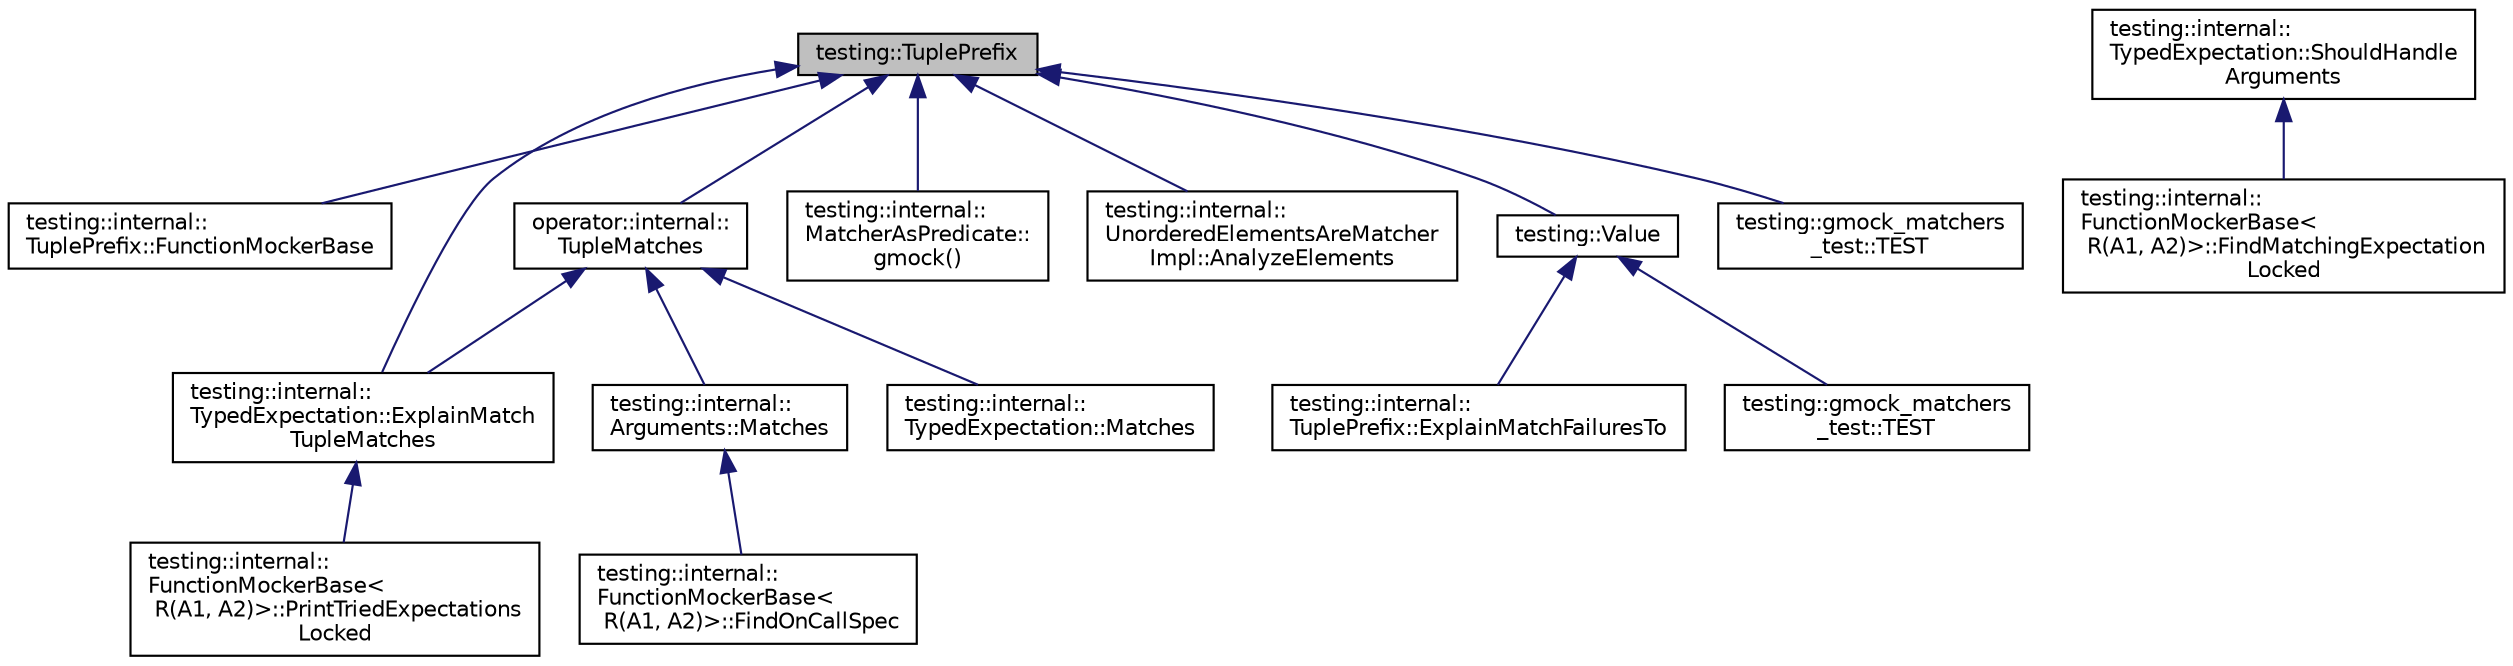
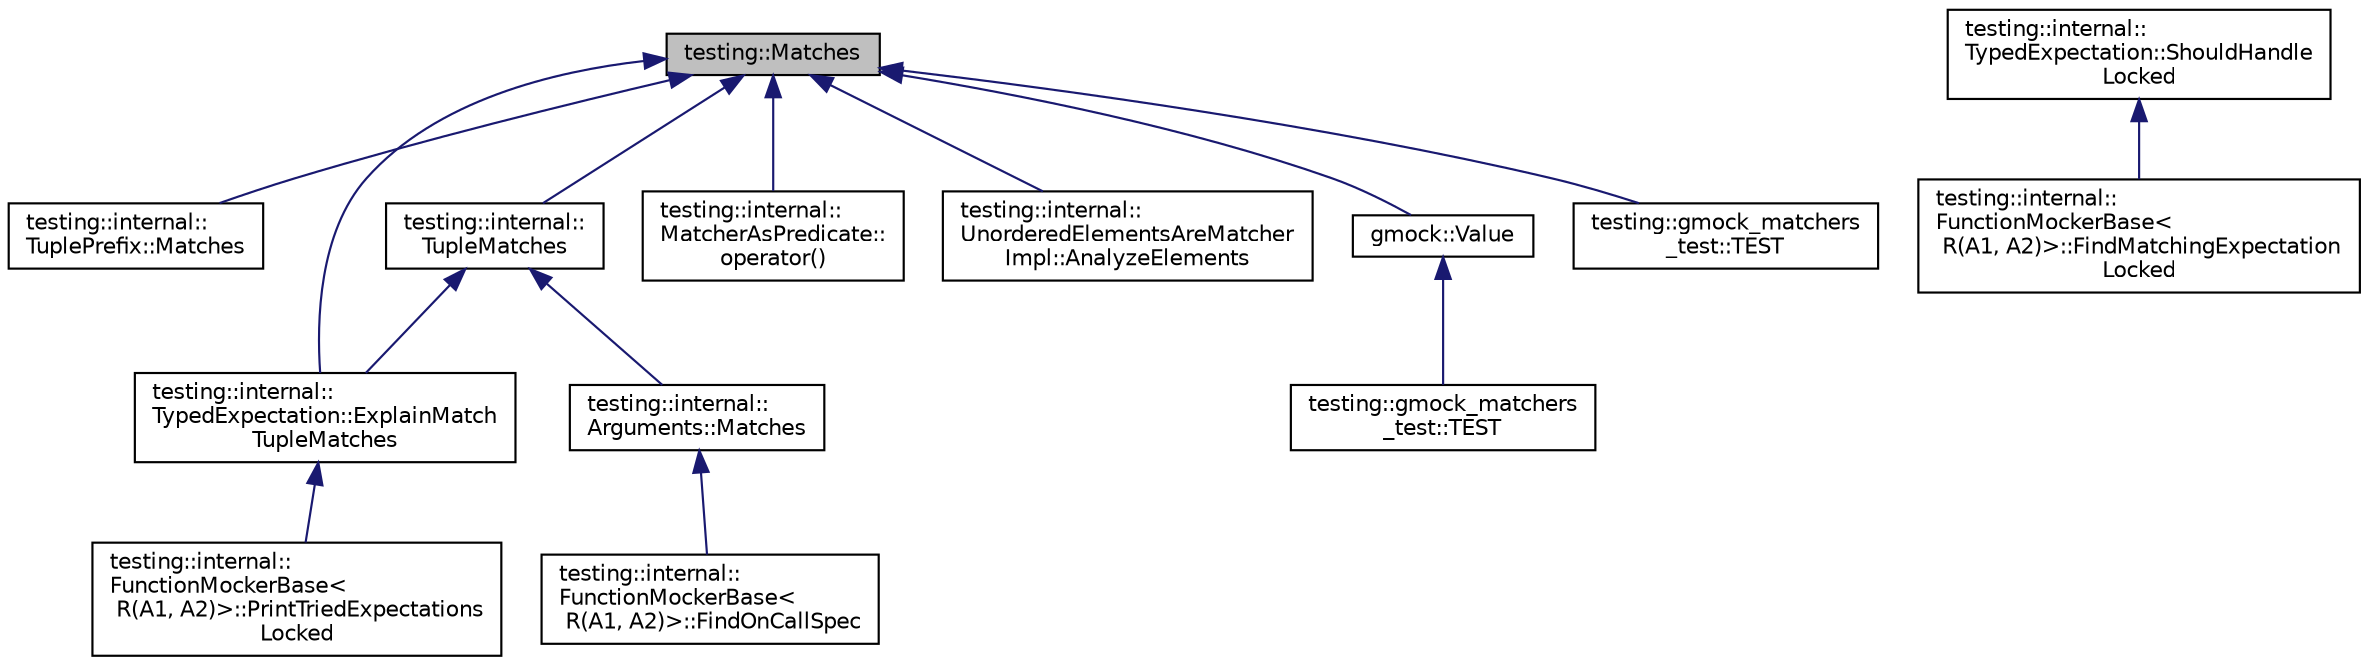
node "testing::TuplePrefix": label "testing::TuplePrefix" -> "testing::Matches"
node "testing::internal:: TypedExpectation::ShouldHandle Arguments": label "testing::internal:: TypedExpectation::ShouldHandle Arguments" -> "testing::internal:: TypedExpectation::ShouldHandle Locked"
node "testing::internal:: TuplePrefix::FunctionMockerBase": label "testing::internal:: TuplePrefix::FunctionMockerBase" -> "testing::internal:: TuplePrefix::Matches"
node "operator::internal:: TupleMatches": label "operator::internal:: TupleMatches" -> "testing::internal:: TupleMatches"
node "testing::internal:: MatcherAsPredicate:: gmock()": label "testing::internal:: MatcherAsPredicate:: gmock()" -> "testing::internal:: MatcherAsPredicate:: operator()"
node "testing::Value": label "testing::Value" -> "gmock::Value"
node "testing::internal:: TypedExpectation::Matches": removed
node "testing::internal:: TuplePrefix::ExplainMatchFailuresTo": removed
